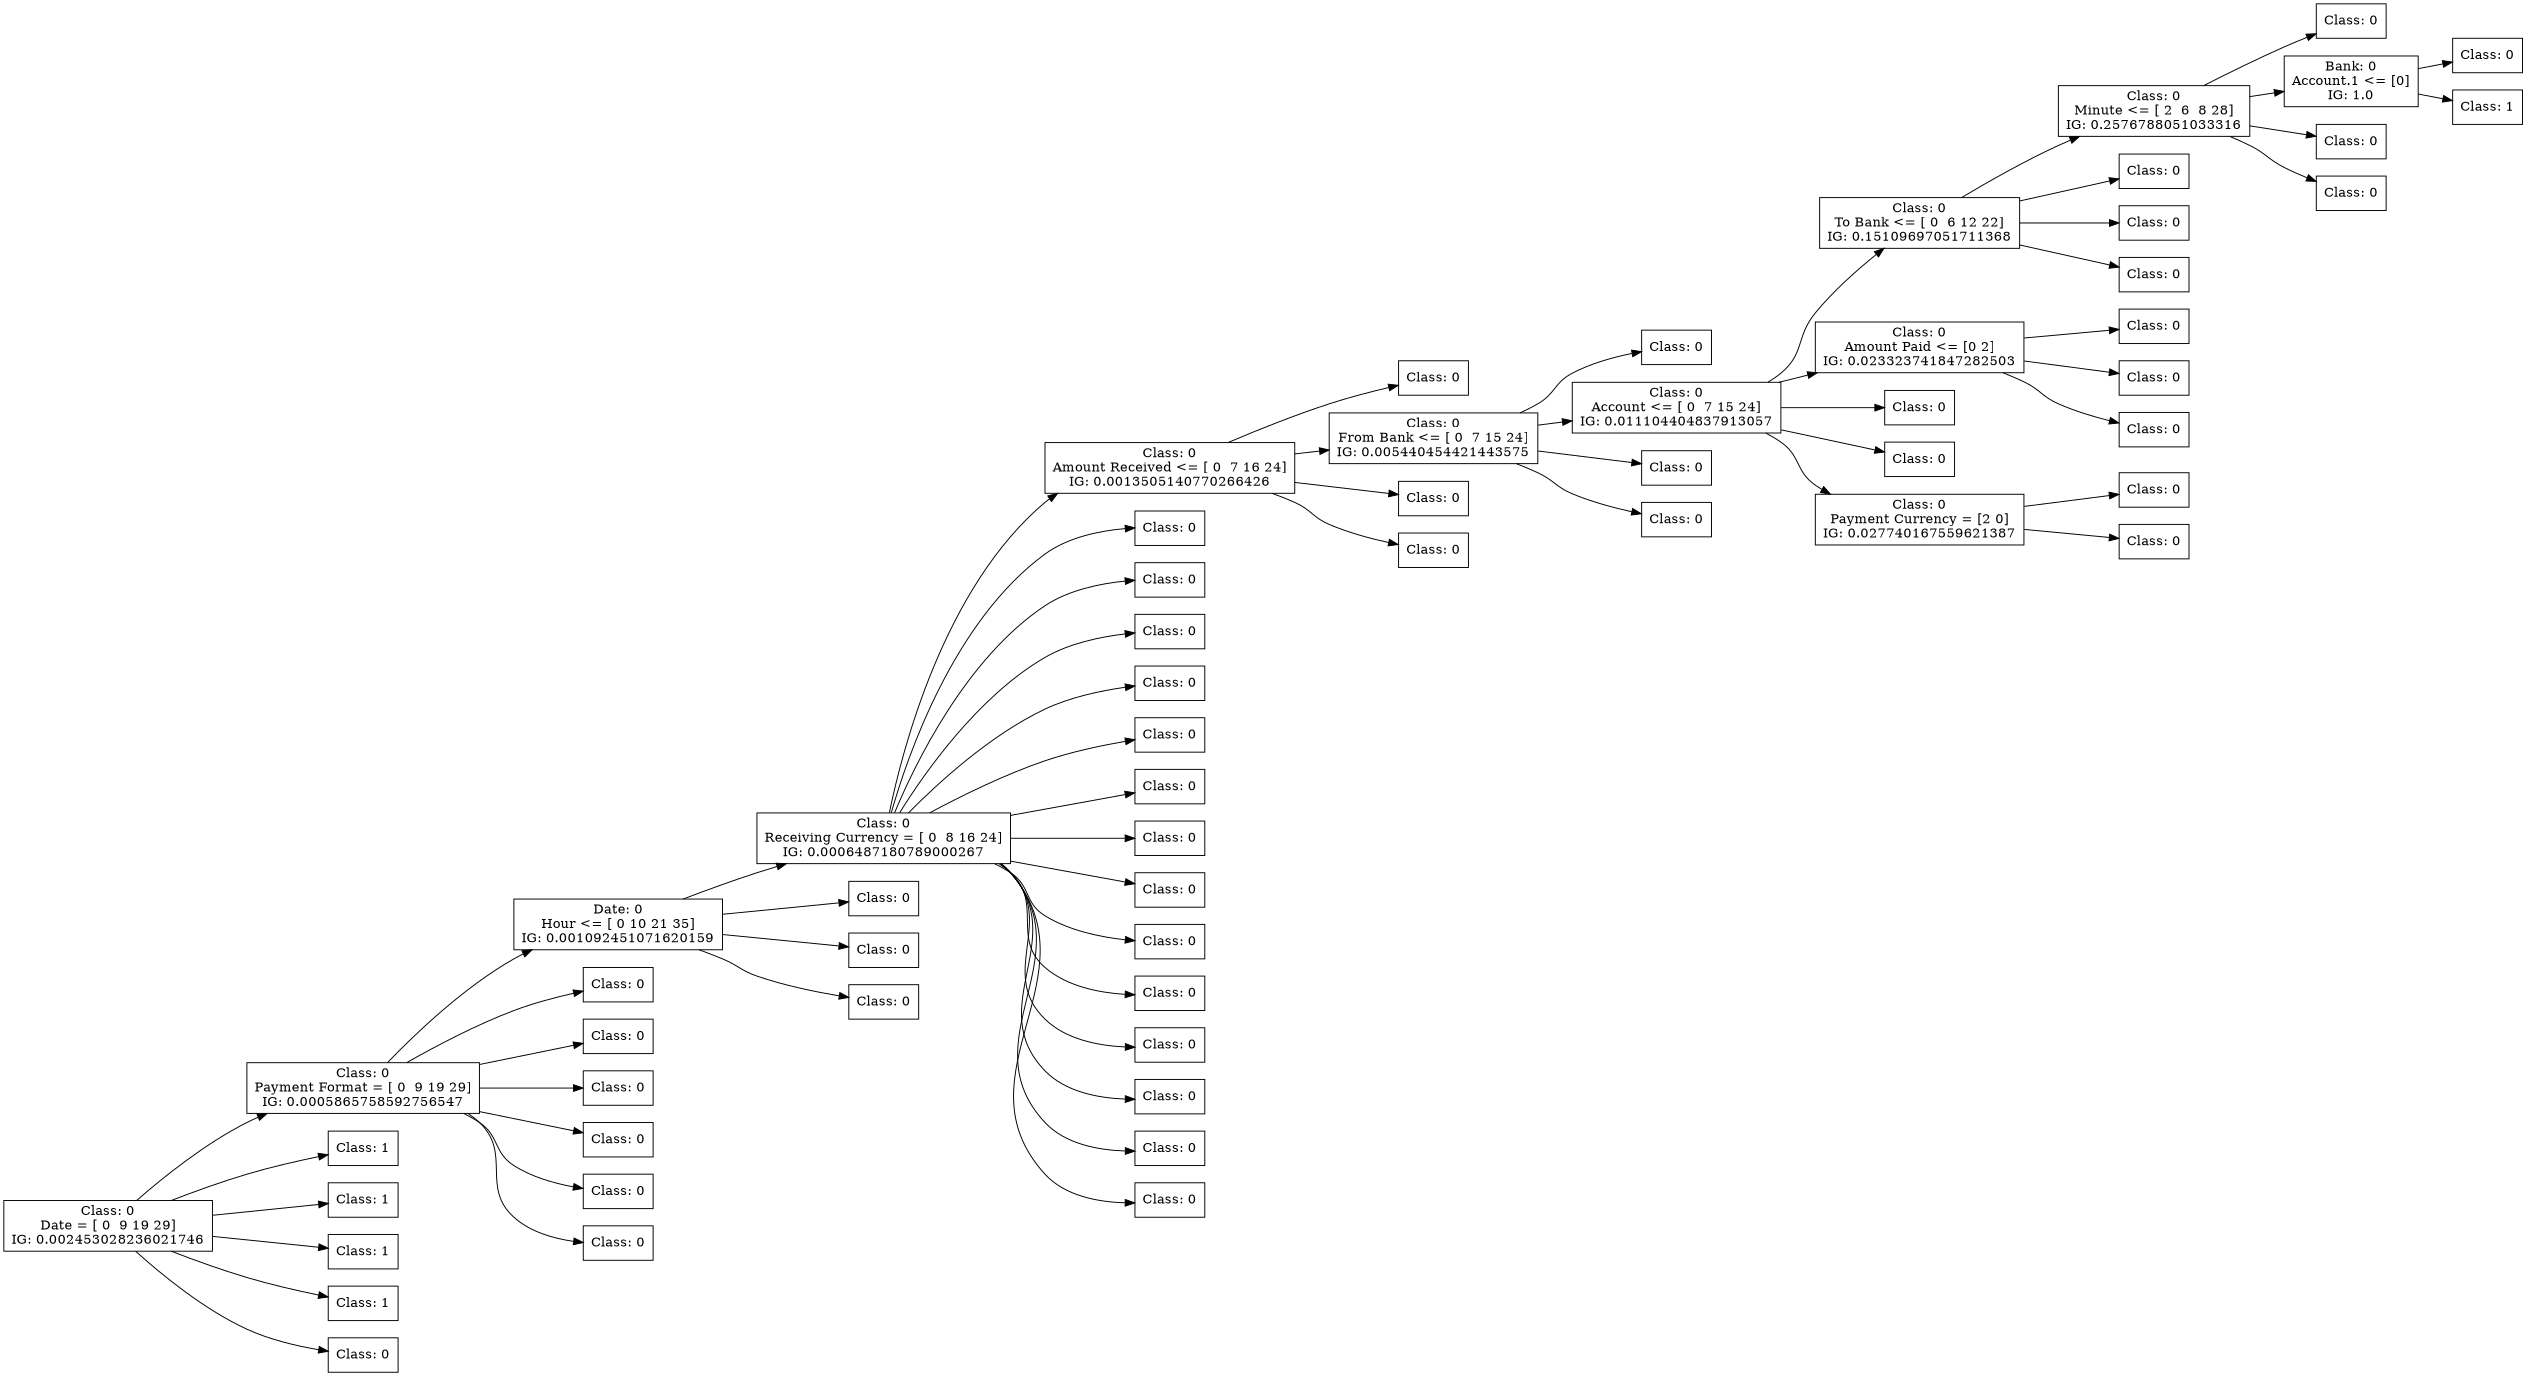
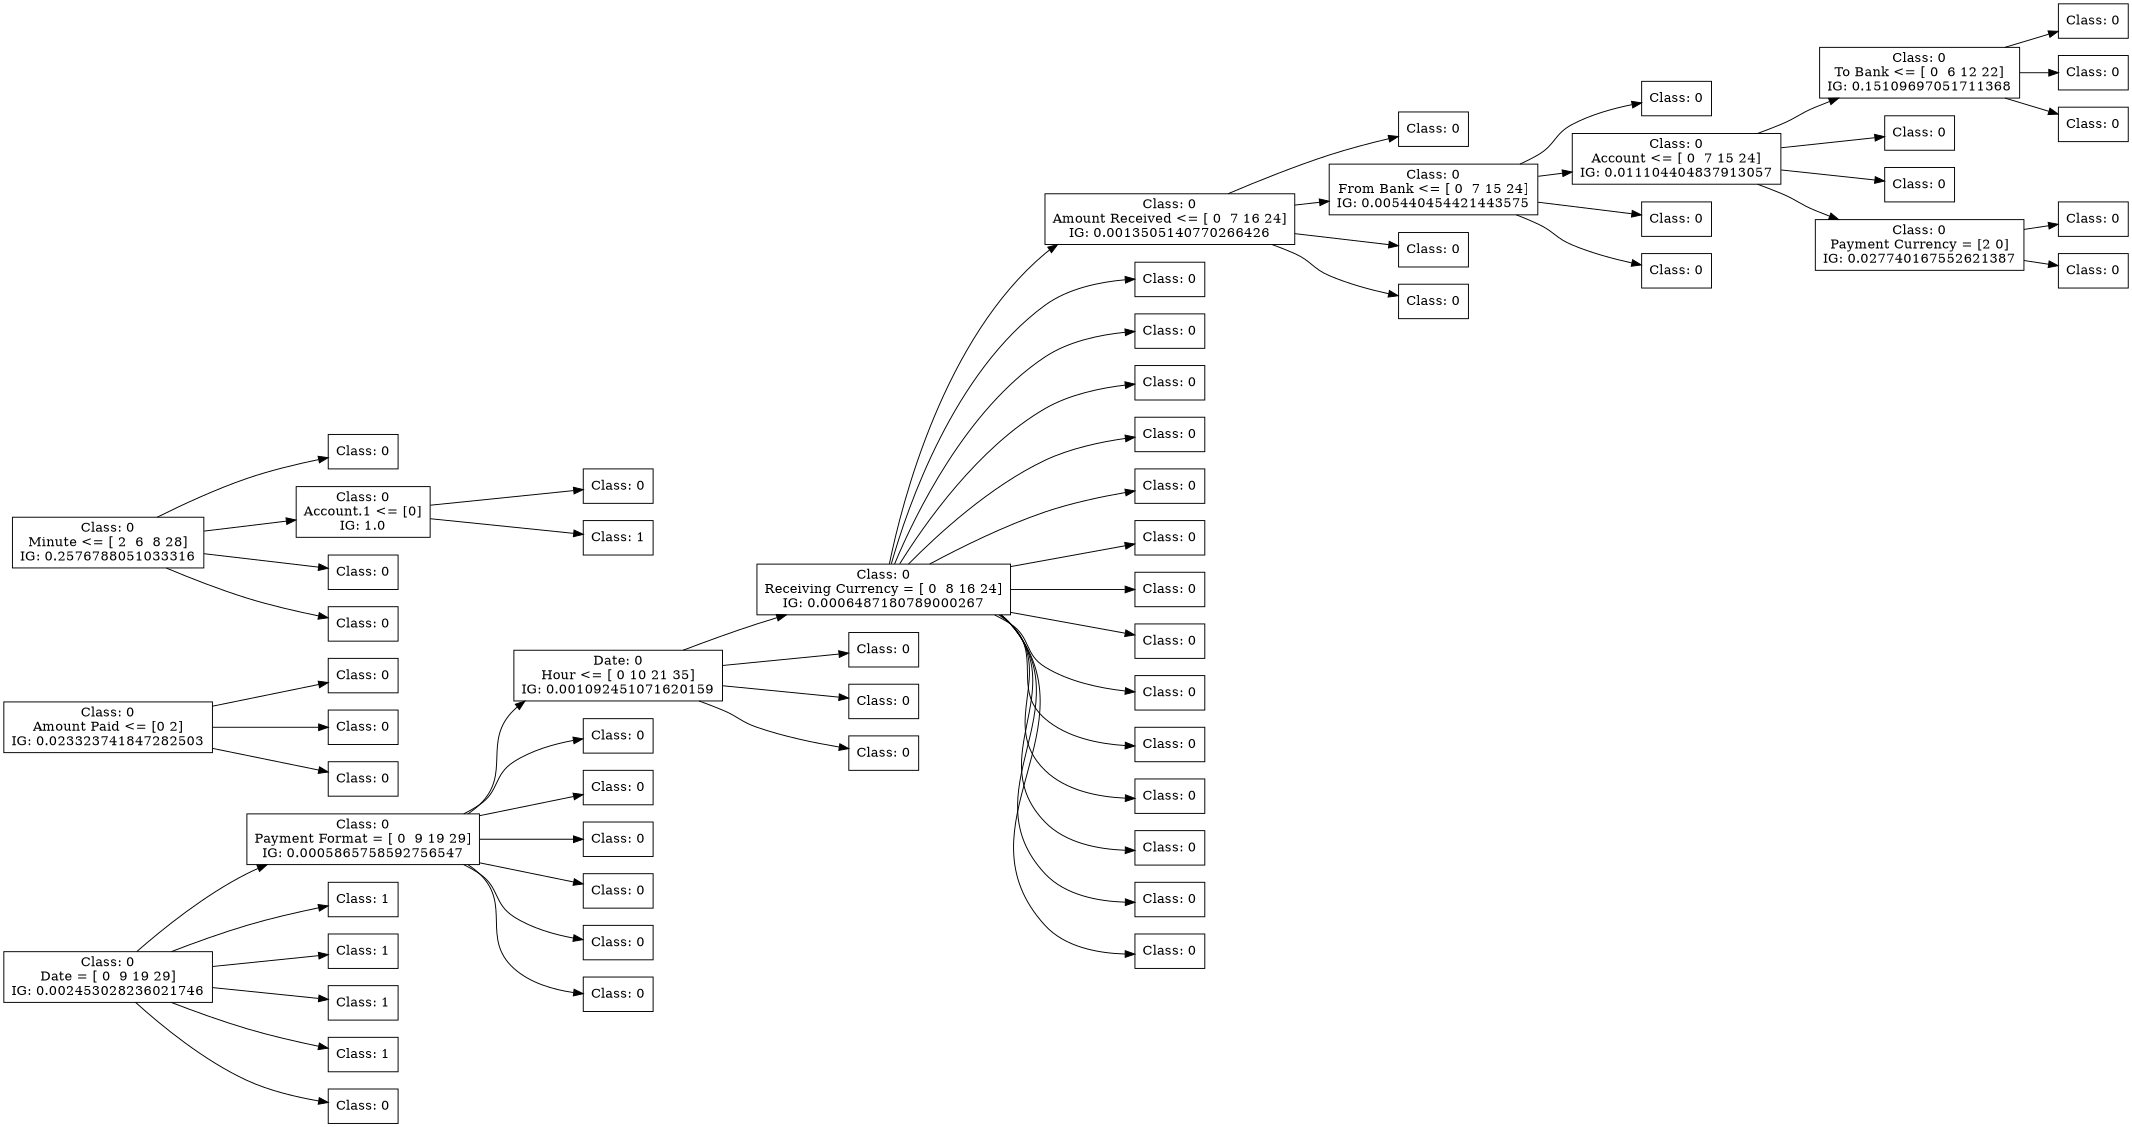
node "Bank: 0 Account.1 <= [0] IG: 1.0": label "Bank: 0 Account.1 <= [0] IG: 1.0" -> "Class: 0 Account.1 <= [0] IG: 1.0"
edge "Class: 0 To Bank <= [ 0  6 12 22] IG: 0.15109697051711368" -> "Class: 0 Minute <= [ 2  6  8 28] IG: 0.2576788051033316": removed
edge "Class: 0 Account <= [ 0  7 15 24] IG: 0.011104404837913057" -> "Class: 0 Amount Paid <= [0 2] IG: 0.023323741847282503": removed
node "Class: 0 Payment Currency = [2 0] IG: 0.027740167559621387": label "Class: 0 Payment Currency = [2 0] IG: 0.027740167559621387" -> "Class: 0 Payment Currency = [2 0] IG: 0.027740167552621387"
